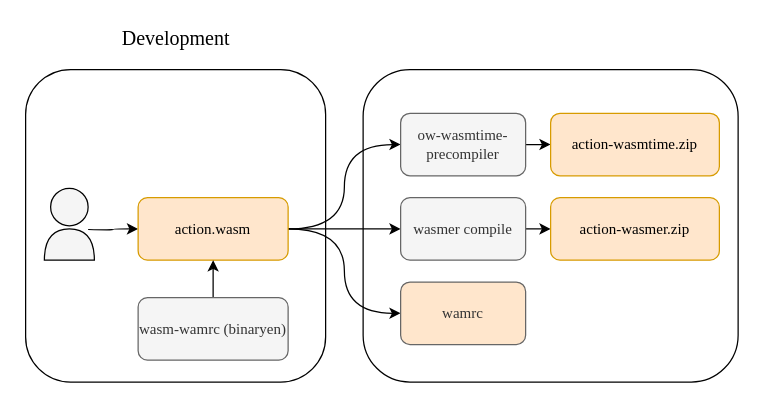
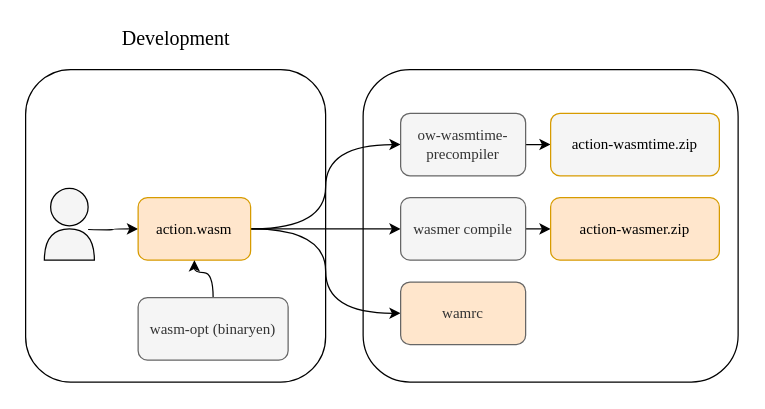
node "action-wasmtime.zip": fillcolor #ffe6cc -> #f5f5f5
node "action.wasm": size 150x63 -> 113x63
node "wasm-wamrc (binaryen)": label "wasm-wamrc (binaryen)" -> "wasm-opt (binaryen)"
